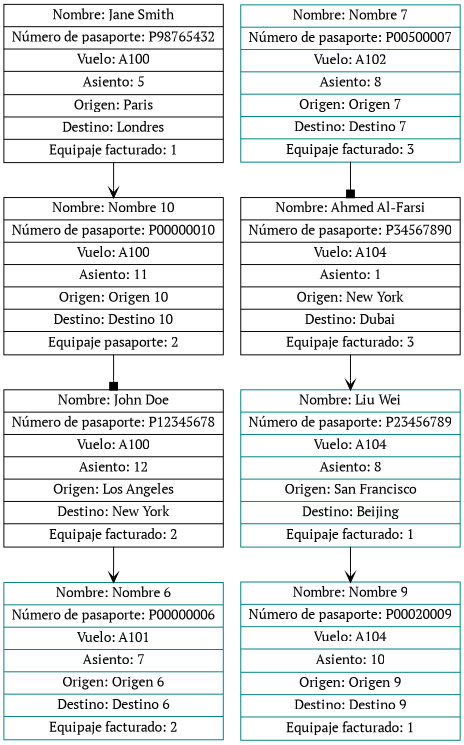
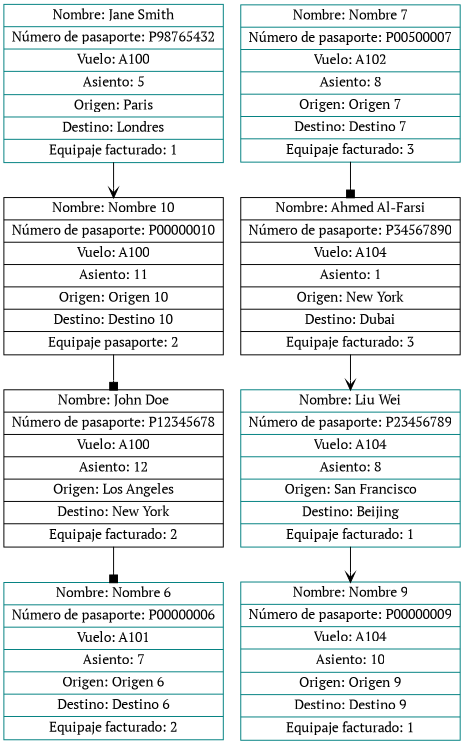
node "Nombre: Jane Smith": color black -> teal
edge "Nombre: John Doe" -> "Nombre: Nombre 6": arrowhead vee -> box
node "Nombre: Nombre 9": text "Número de pasaporte: P00020009" -> "Número de pasaporte: P00000009"
